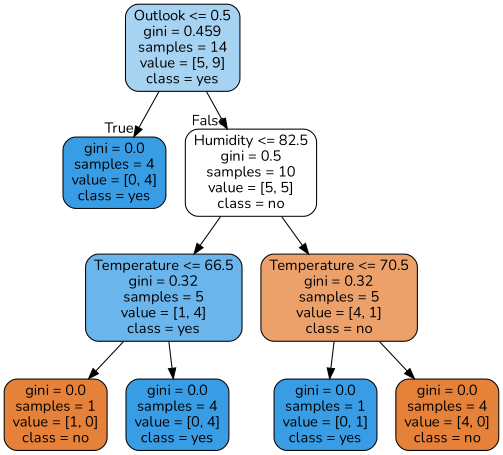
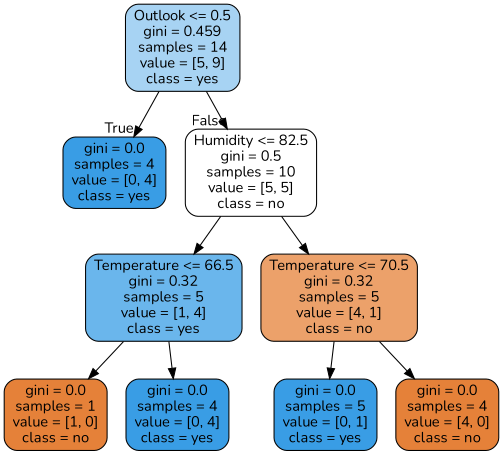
node "gini = 0.0 samples = 1 value = [0, 1] class = yes": label "gini = 0.0 samples = 1 value = [0, 1] class = yes" -> "gini = 0.0 samples = 5 value = [0, 1] class = yes"
